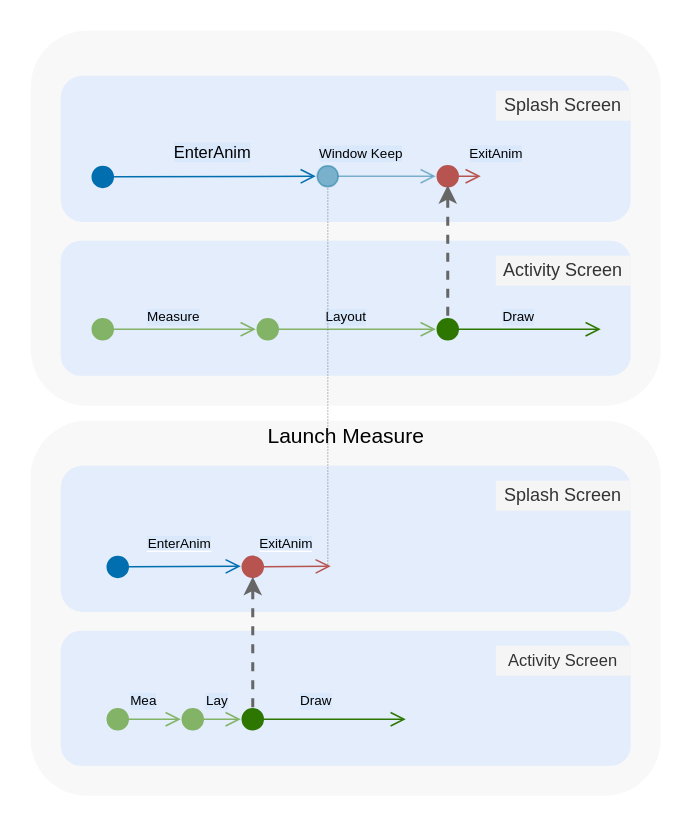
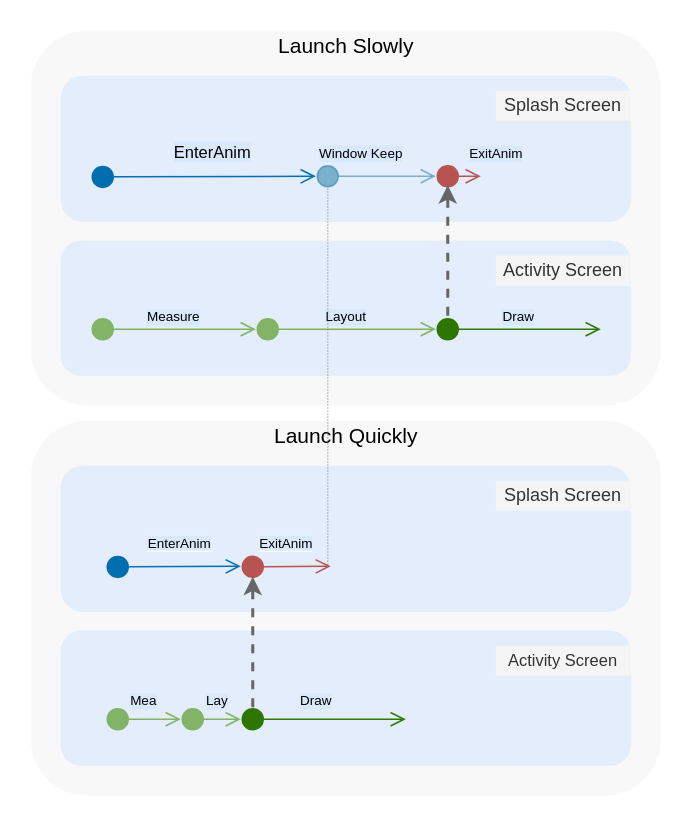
node "Launch Slowly": added
node "Launch Measure": label "Launch Measure" -> "Launch Quickly"
